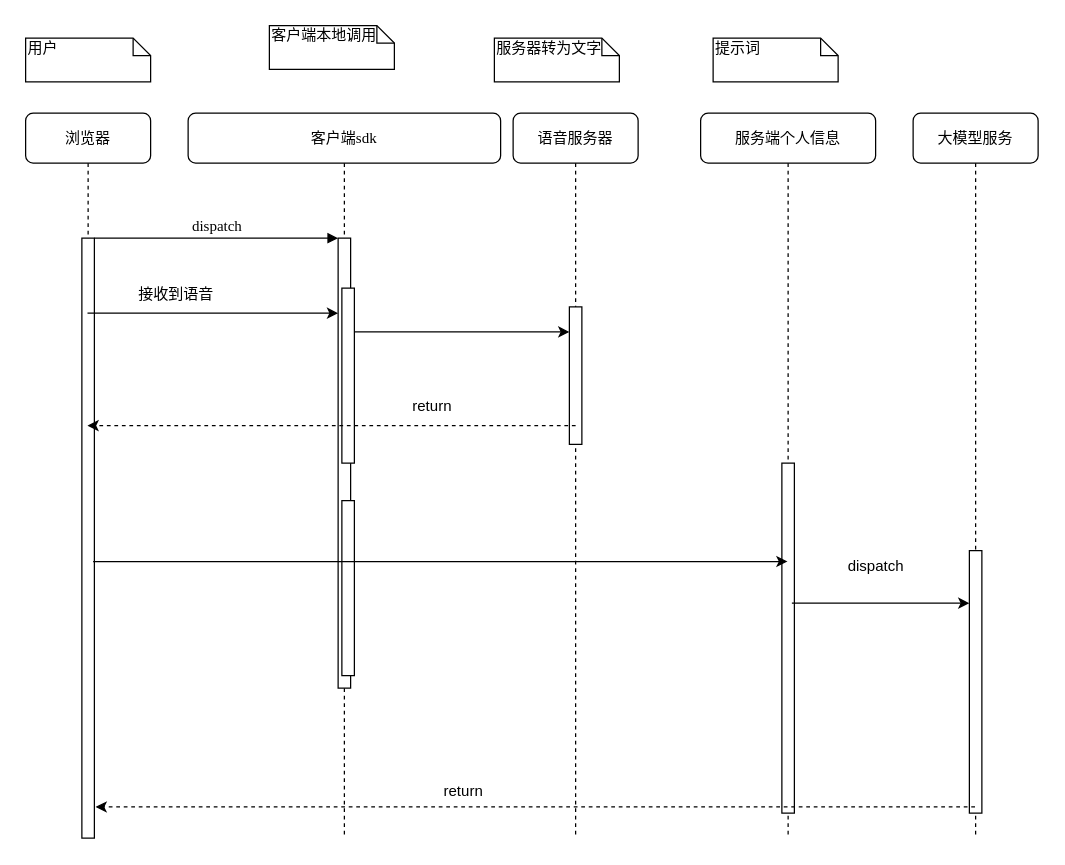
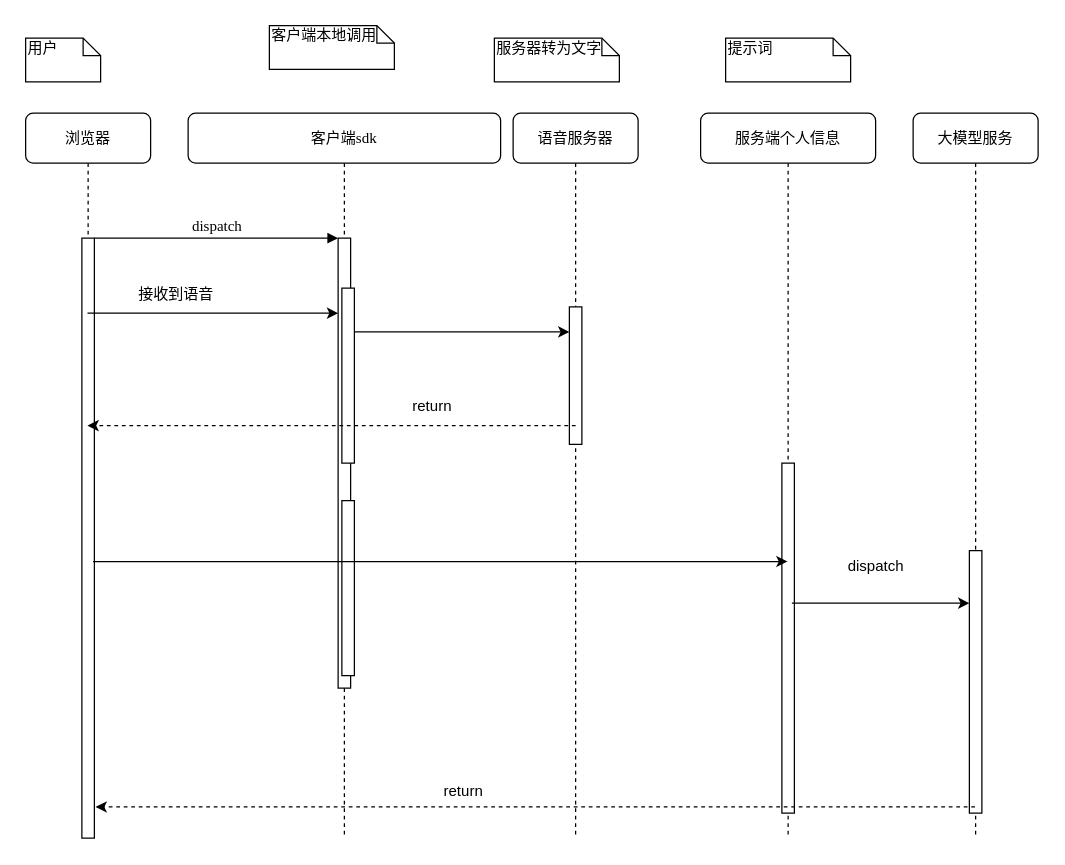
node "用户": size 125x44 -> 75x44
node "提示词": moved (776, 60) -> (788, 60)
